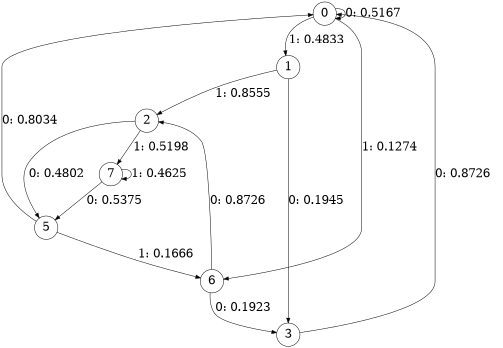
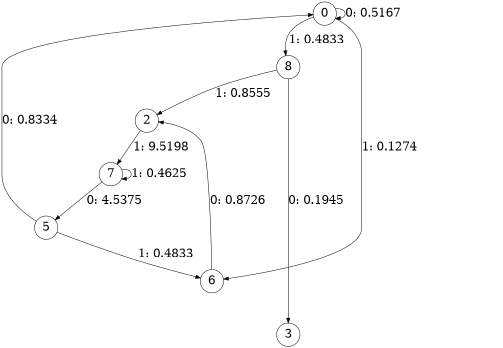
node "1": label "1" -> "8"
edge "5" -> "0": label "0: 0.8034   " -> "0: 0.8334   "
edge "2" -> "5": removed, label "0: 0.4802"
edge "2" -> "7": label "1: 0.5198   " -> "1: 9.5198   "
edge "3" -> "0": removed, label "0: 0.8726"
edge "7" -> "5": label "0: 0.5375   " -> "0: 4.5375   "
edge "5" -> "6": label "1: 0.1666   " -> "1: 0.4833   "
edge "6" -> "3": removed, label "0: 0.1923"
